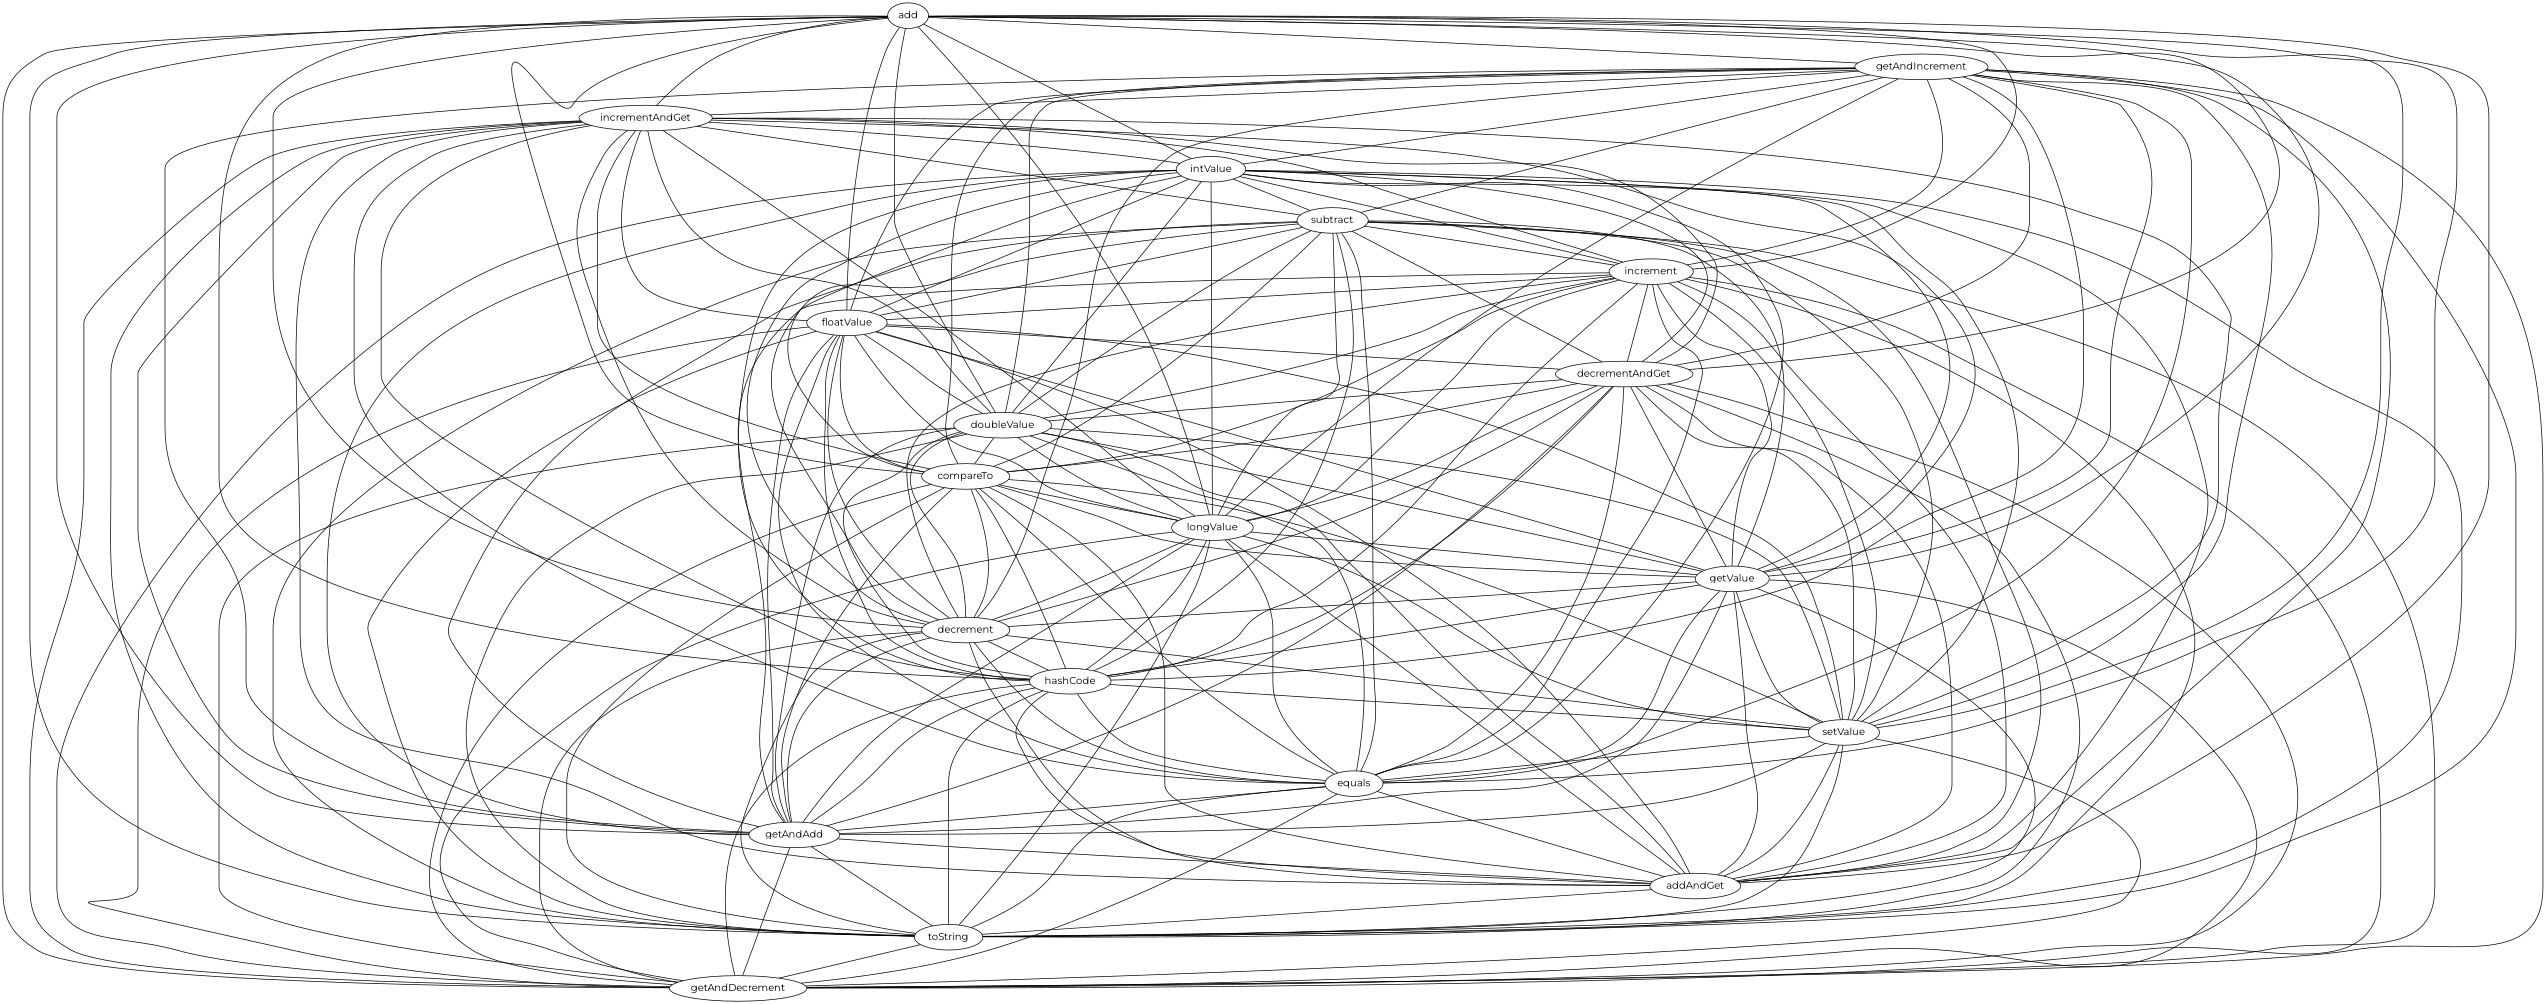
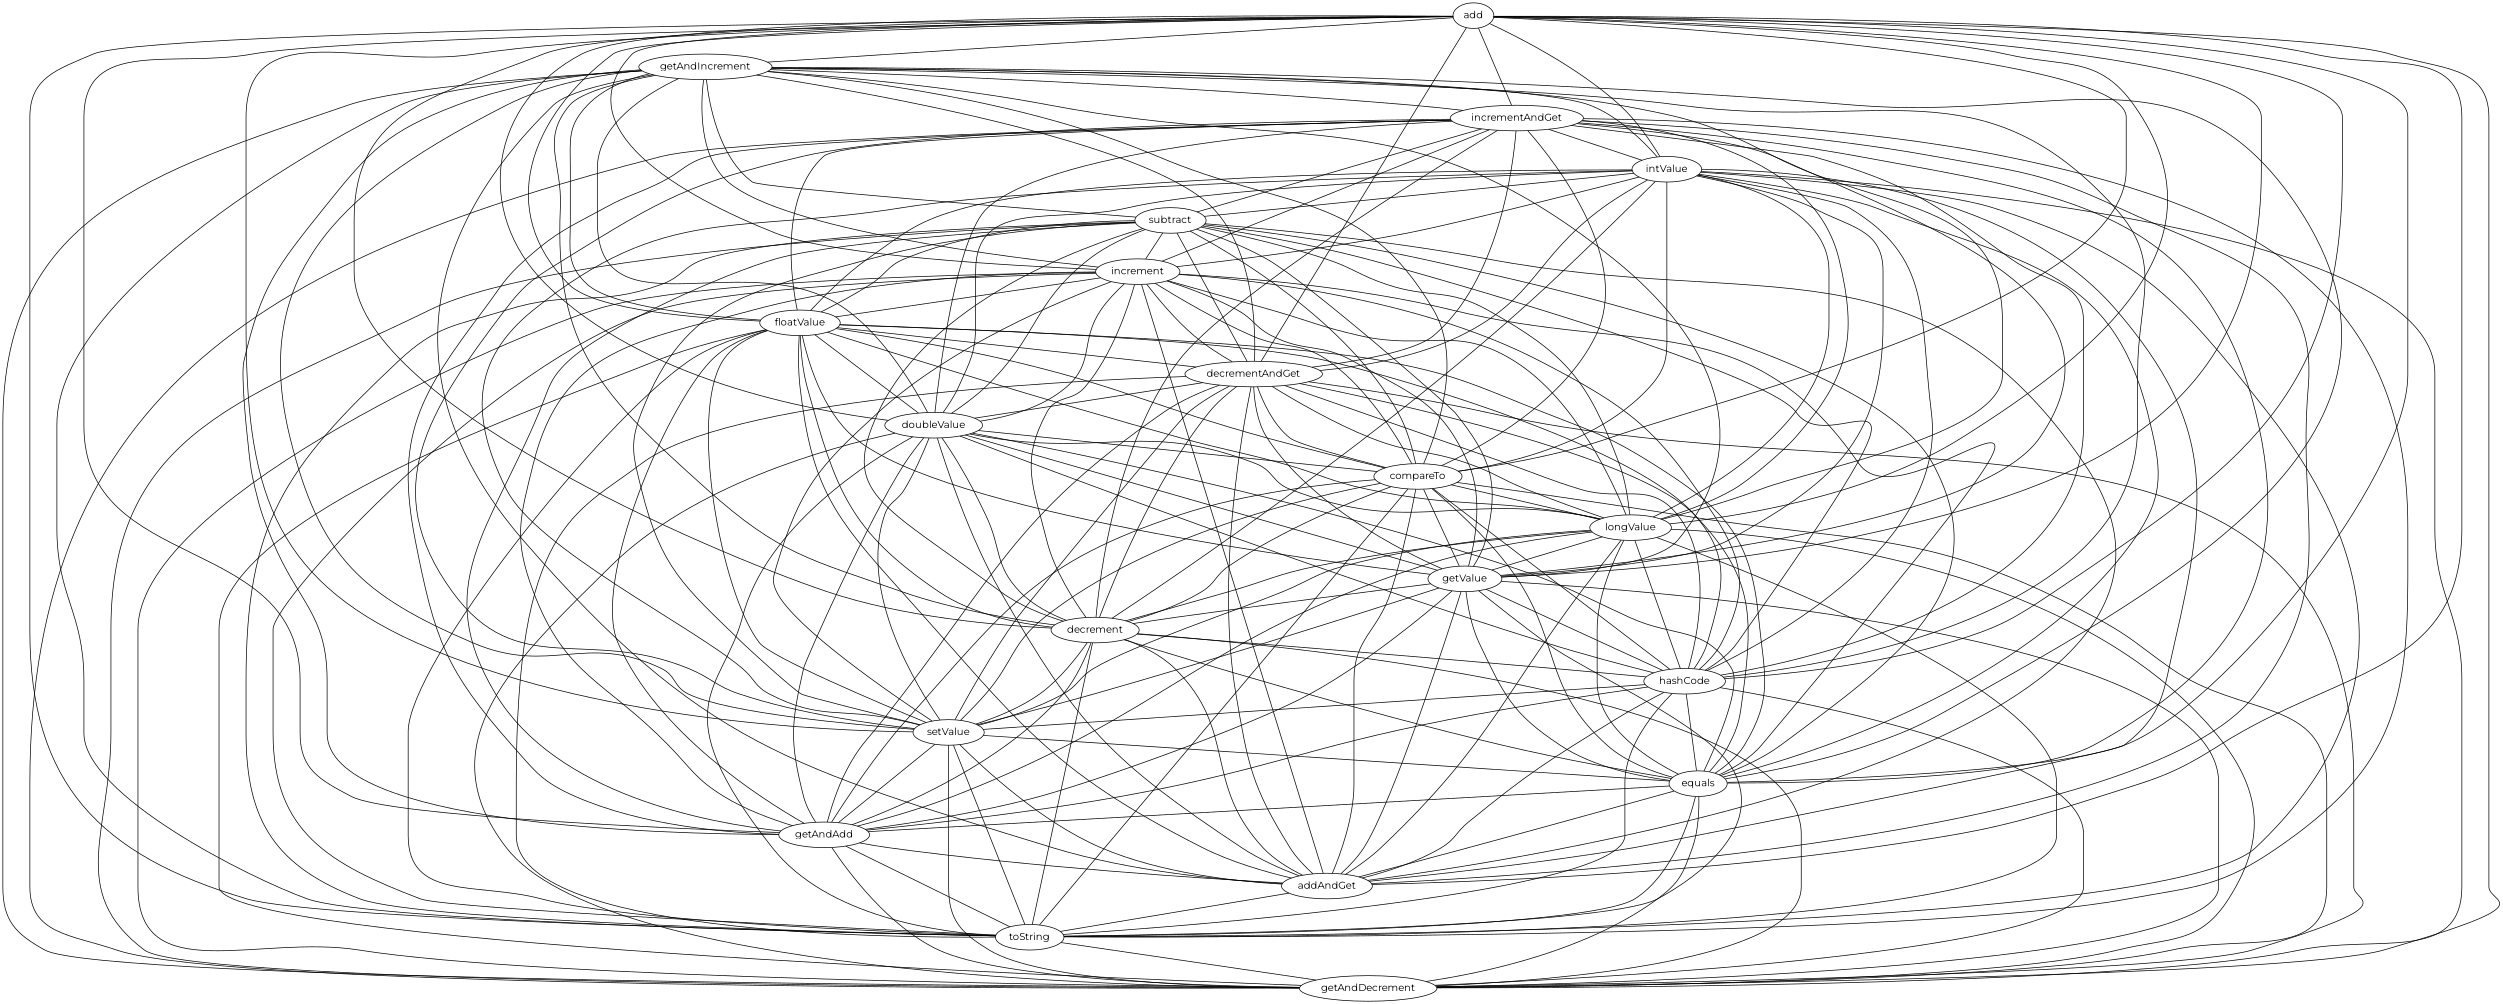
edge "intValue" -- "getAndAdd": removed
